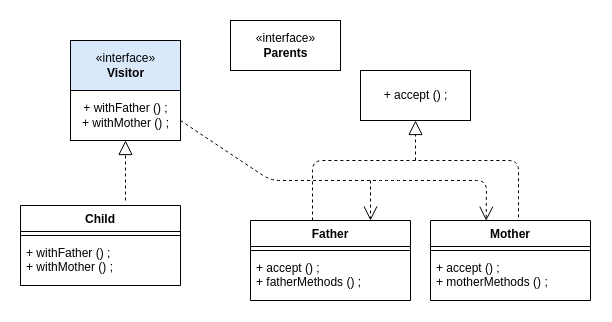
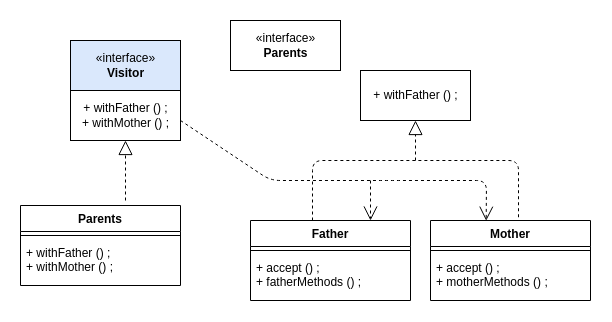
node "+ accept () ;": label "+ accept () ;" -> "+ withFather () ;"
node "Child": label "Child" -> "Parents"
